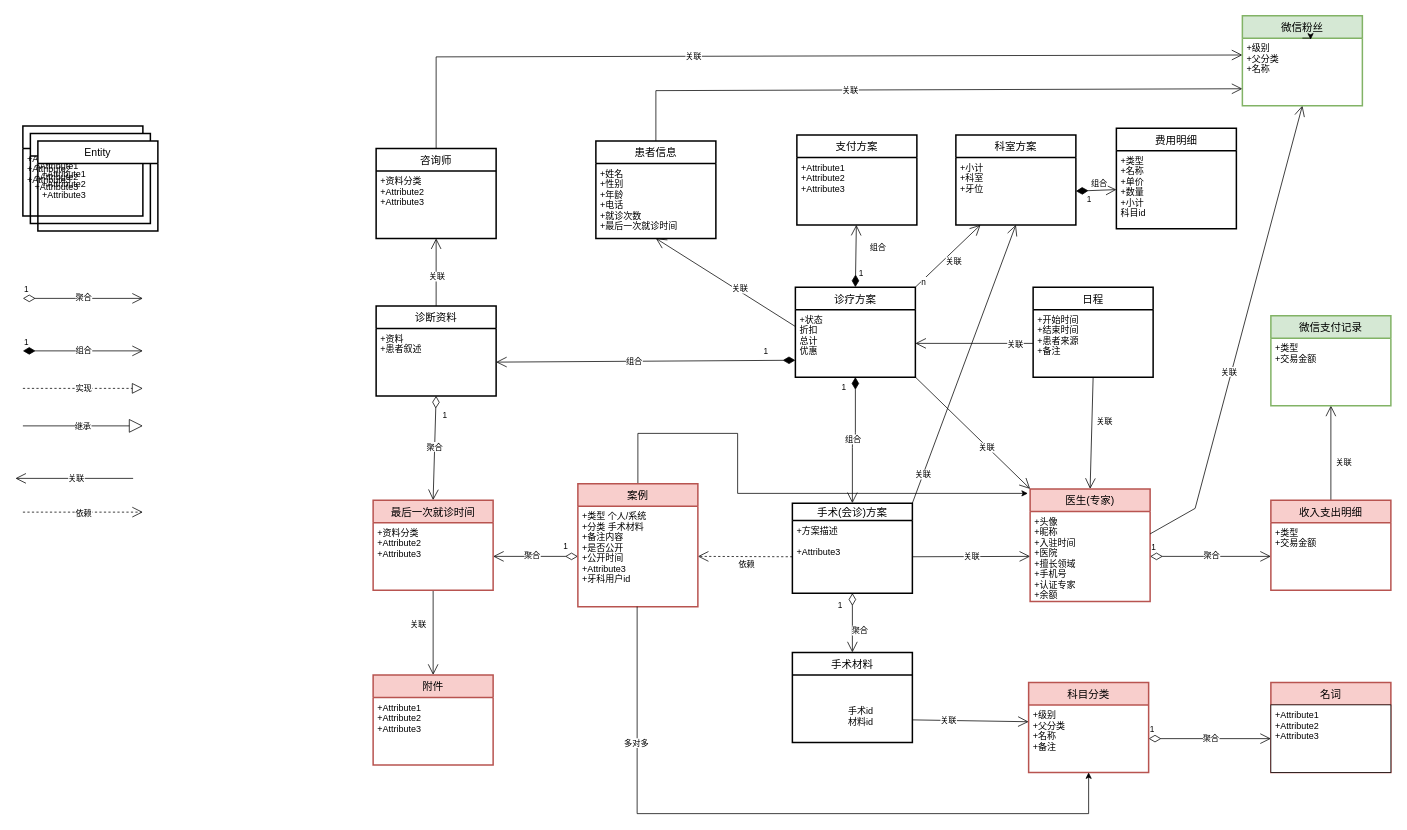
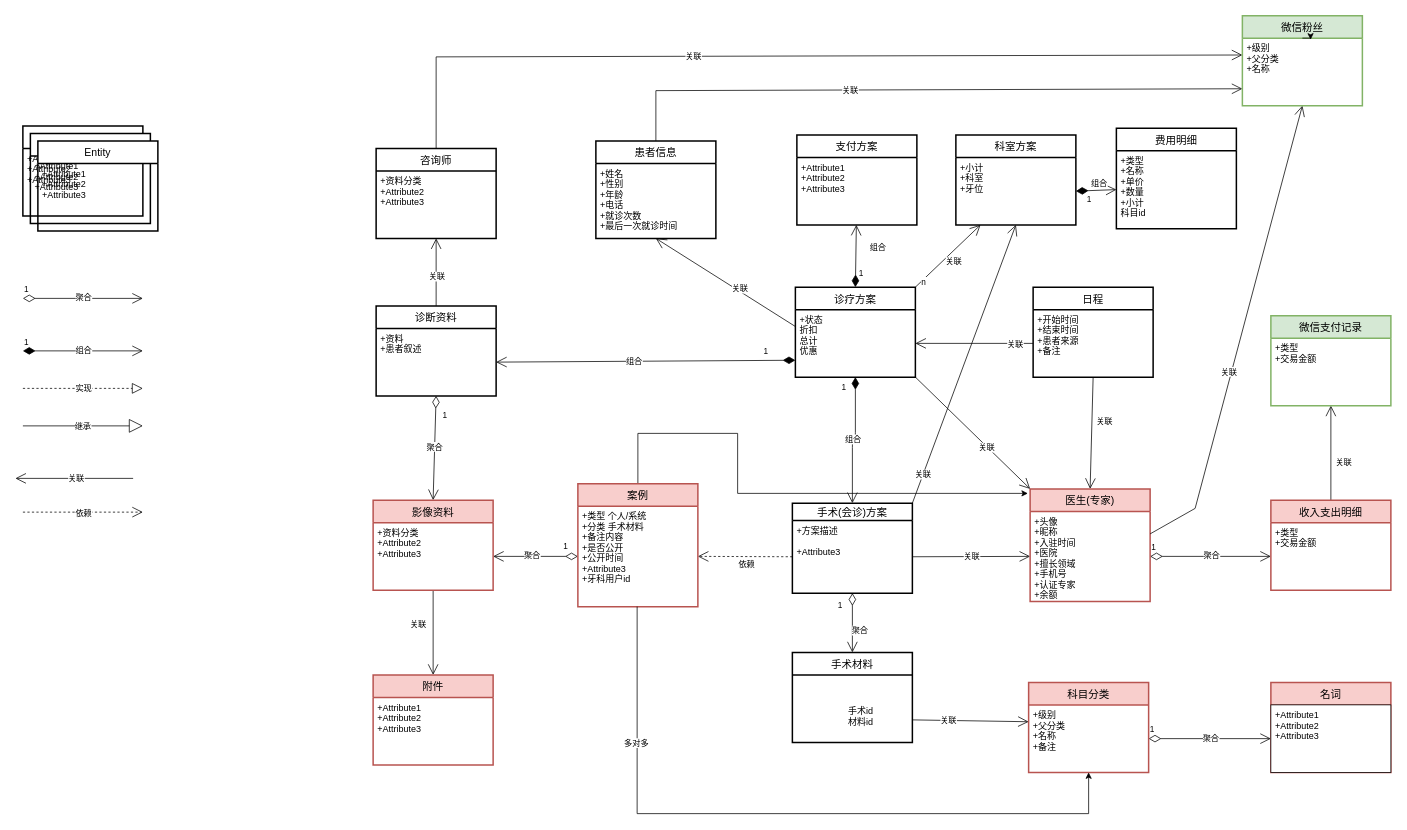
node "最后一次就诊时间": label "最后一次就诊时间" -> "影像资料"
